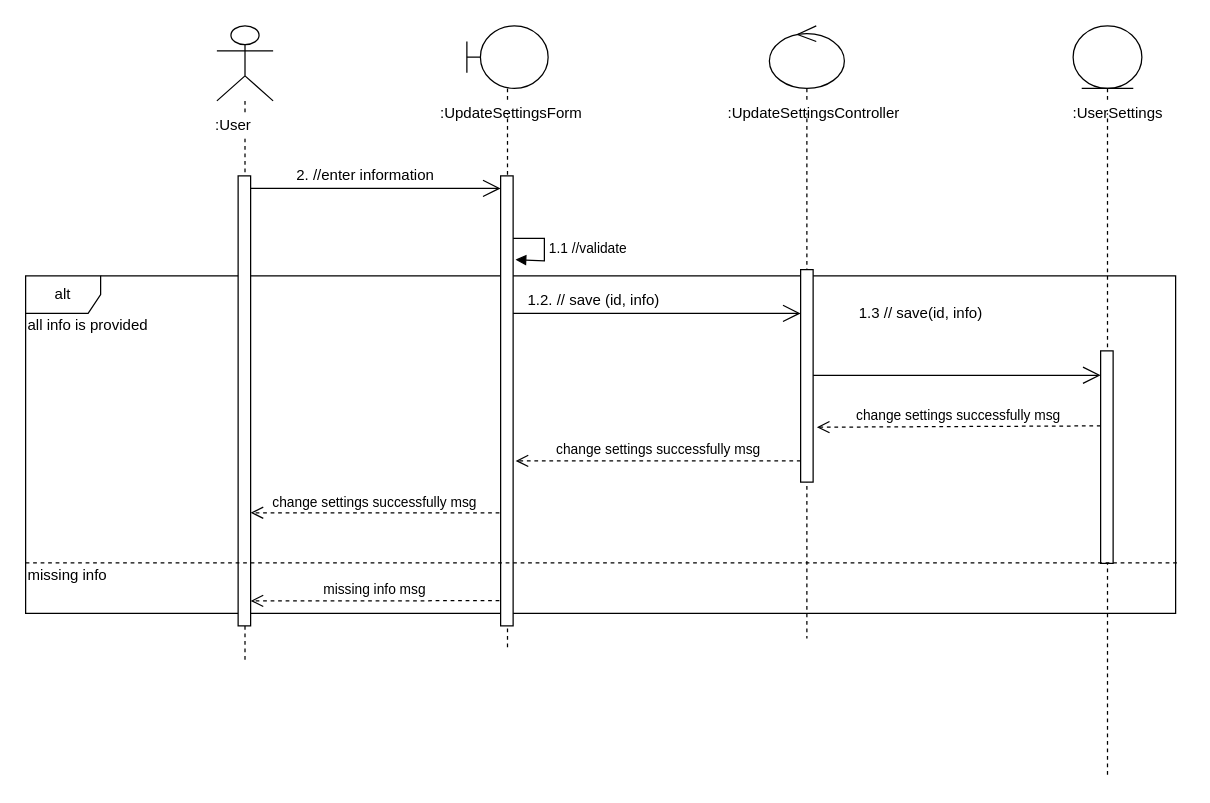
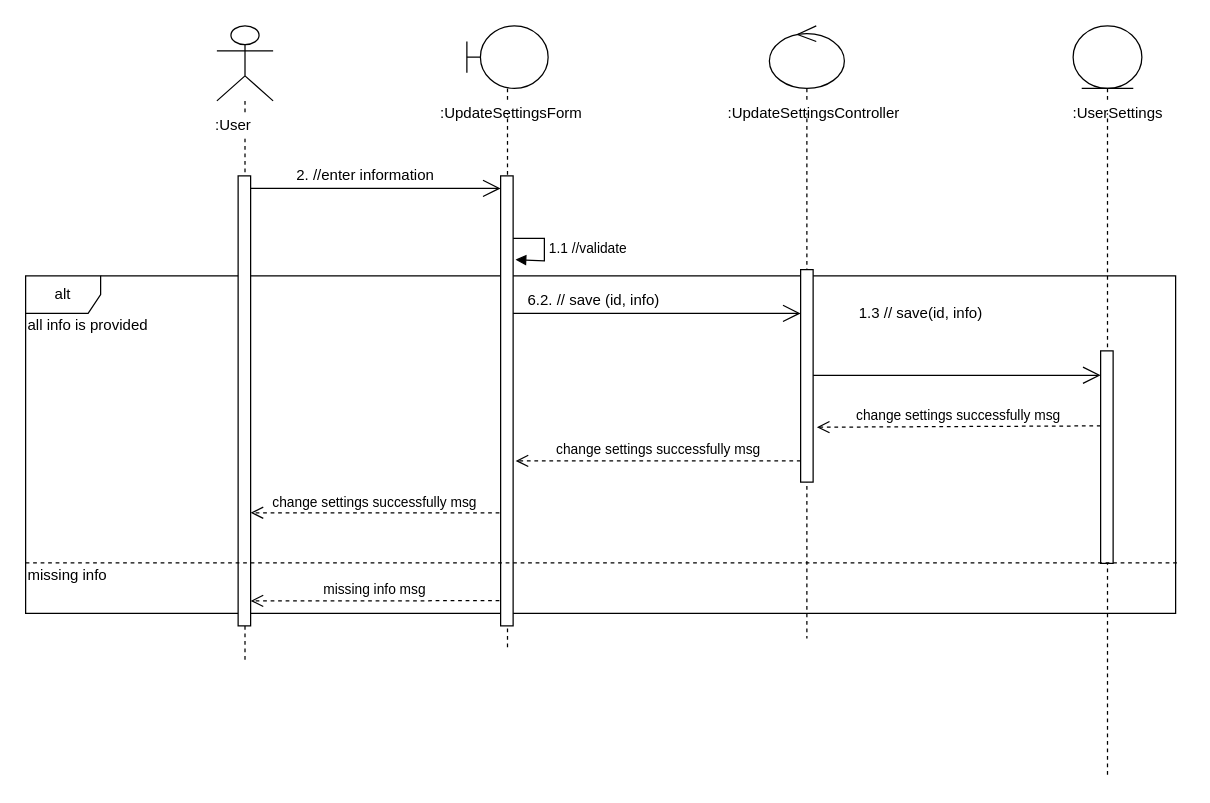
node "1.2. // save (id, info)": label "1.2. // save (id, info)" -> "6.2. // save (id, info)"
